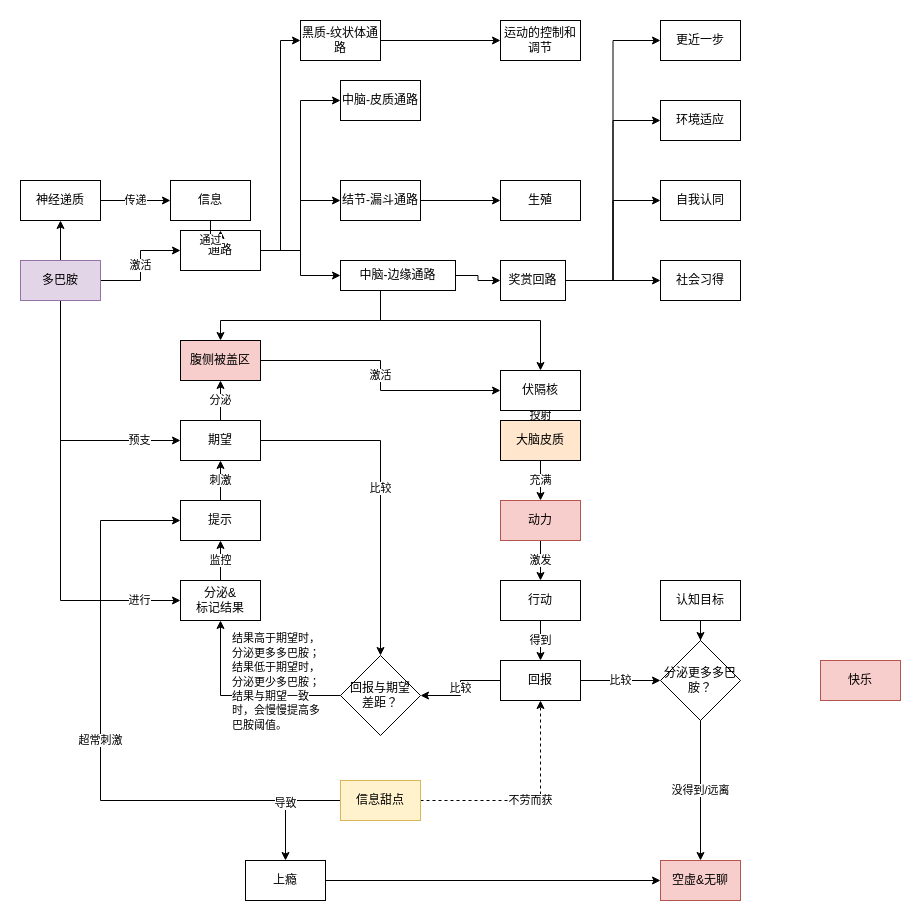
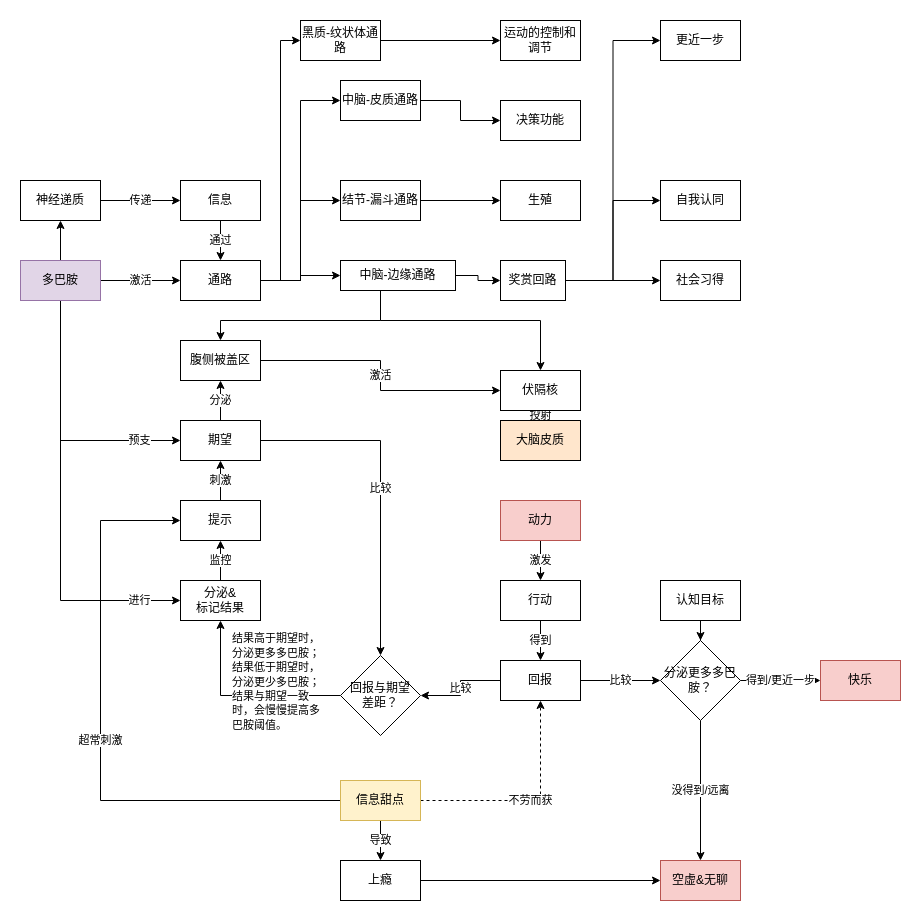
edge "中脑-皮质通路" -> "决策功能": added
node "决策功能": added
edge "奖赏回路" -> "环境适应": removed
node "环境适应": removed
node "信息": moved (211, 201) -> (221, 201)
node "通路": moved (221, 251) -> (221, 281)
node "腹侧被盖区": fillcolor #f8cecc -> #ffffff
edge "大脑皮质" -> "动力": removed, label "充满"
edge "分泌更多多巴胺？" -> "快乐": added, label "得到/更近一步"
node "上瘾": moved (286, 881) -> (381, 881)
